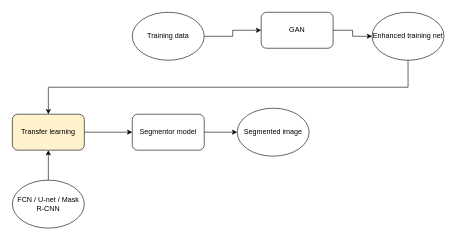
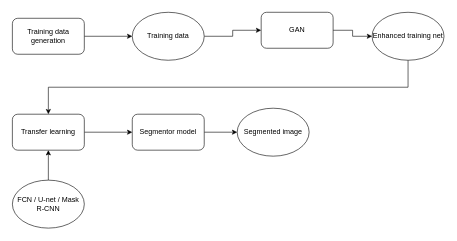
node "Training data generation": added
edge "Training data generation" -> "Training data": added
node "Transfer learning": fillcolor #fff2cc -> #ffffff
